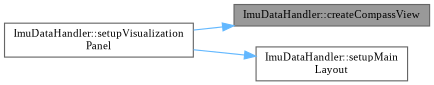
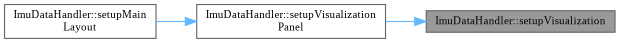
node "ImuDataHandler::createCompassView": label "ImuDataHandler::createCompassView" -> "ImuDataHandler::setupVisualization"
edge "ImuDataHandler::setupVisualization Panel" -> "ImuDataHandler::setupMain Layout": reversed
